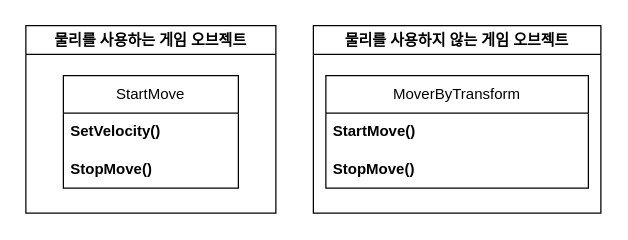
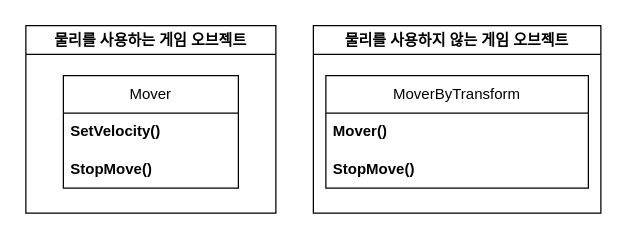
node "StartMove": label "StartMove" -> "Mover"
node "StartMove()": label "StartMove()" -> "Mover()"
